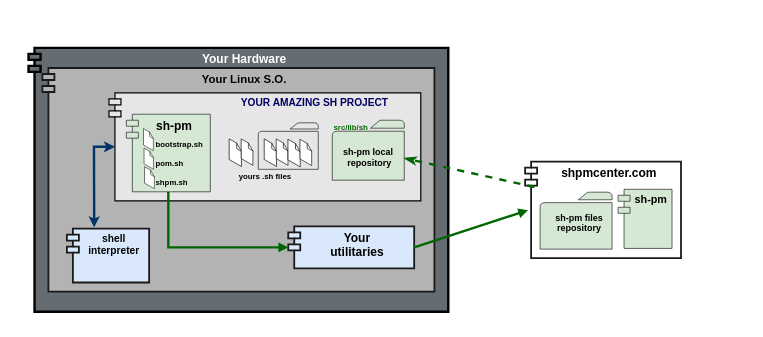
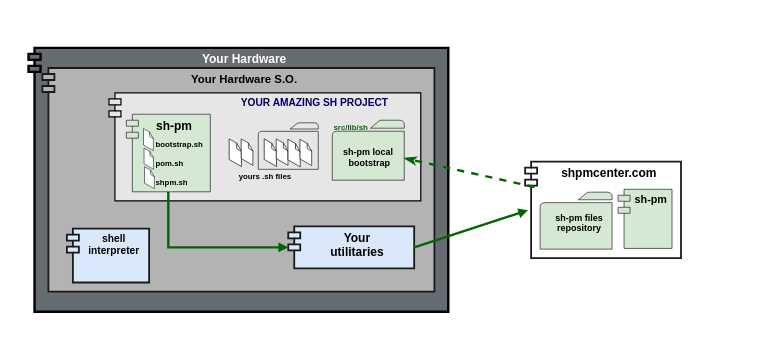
node "Your Linux S.O.": label "Your Linux S.O." -> "Your Hardware S.O."
node "sh-pm local repository": label "sh-pm local repository" -> "sh-pm local bootstrap"
edge "YOUR AMAZING SH PROJECT" -- "shell interpreter": removed
